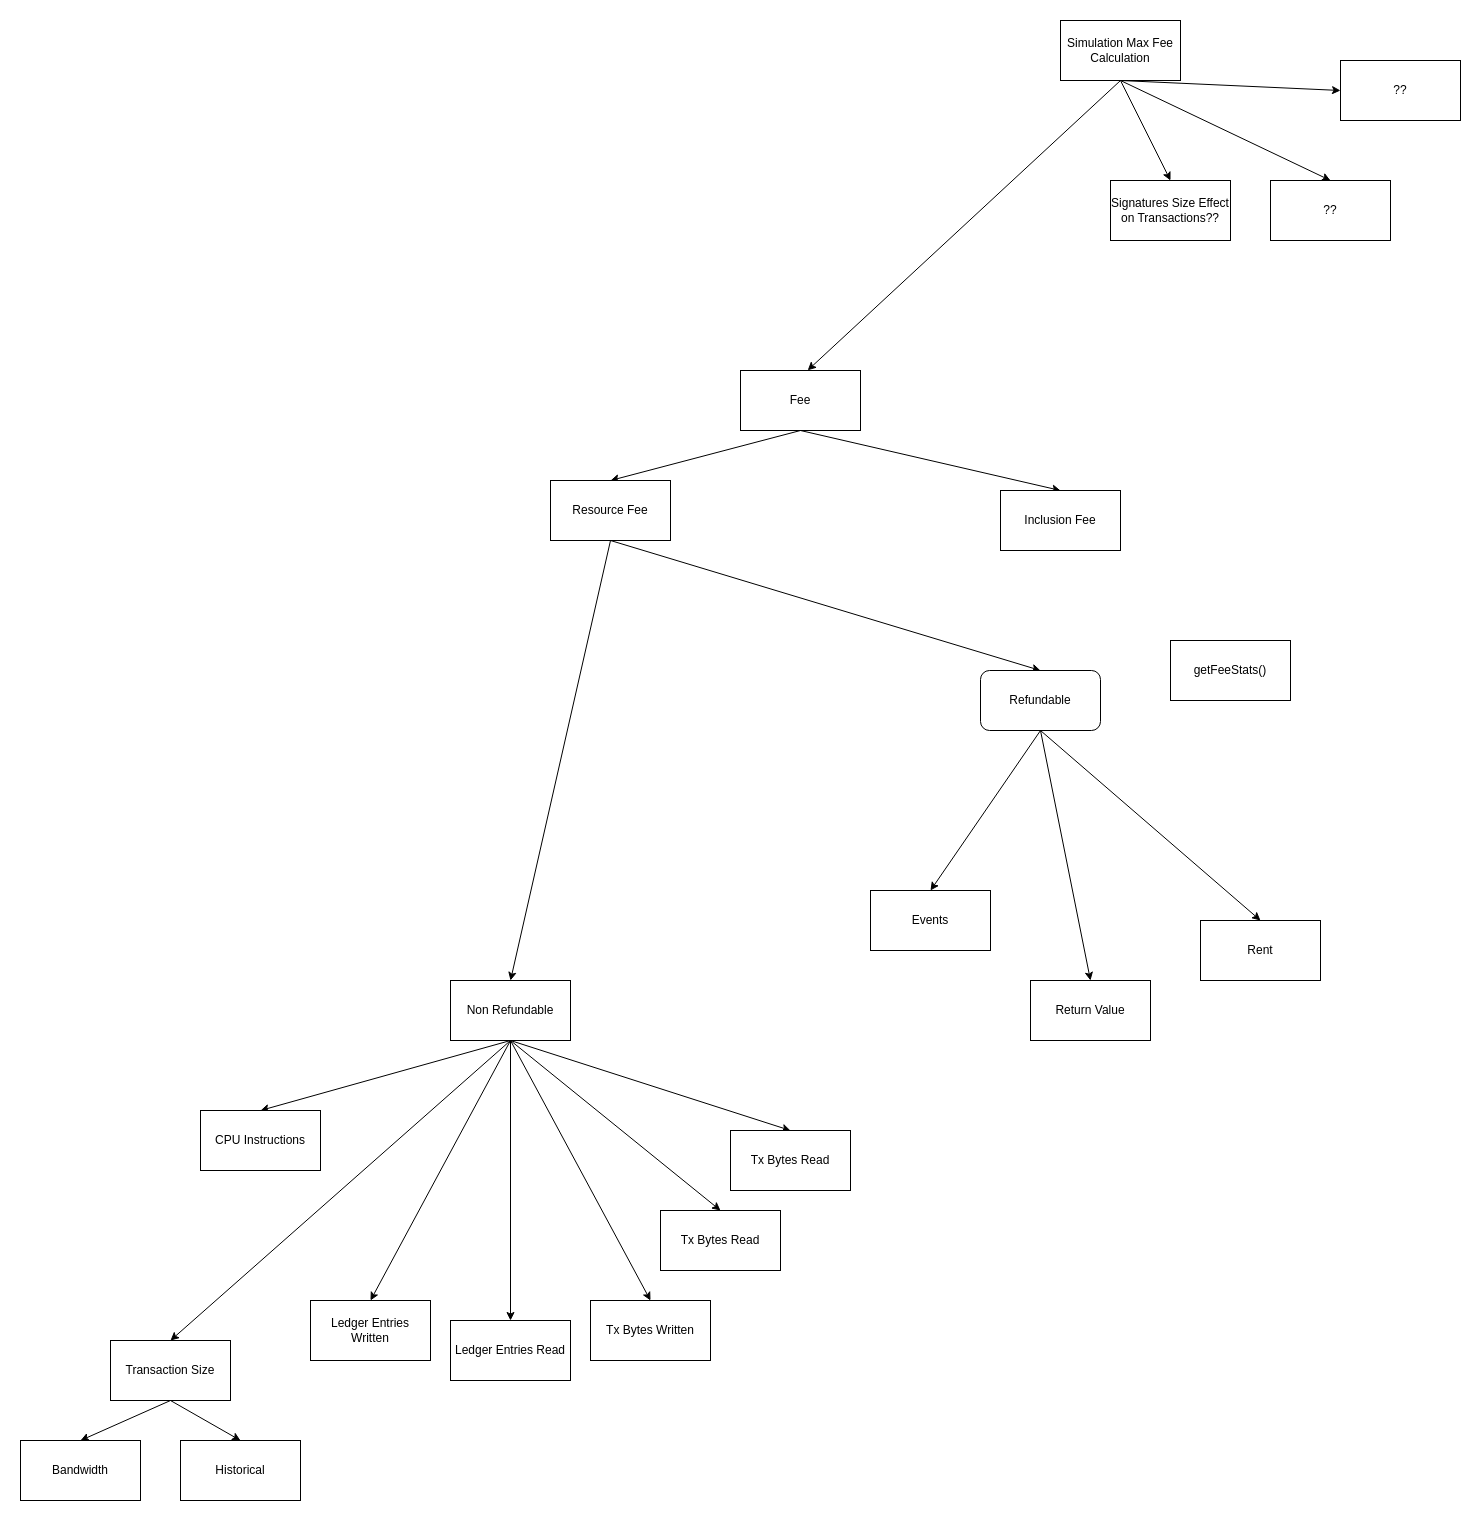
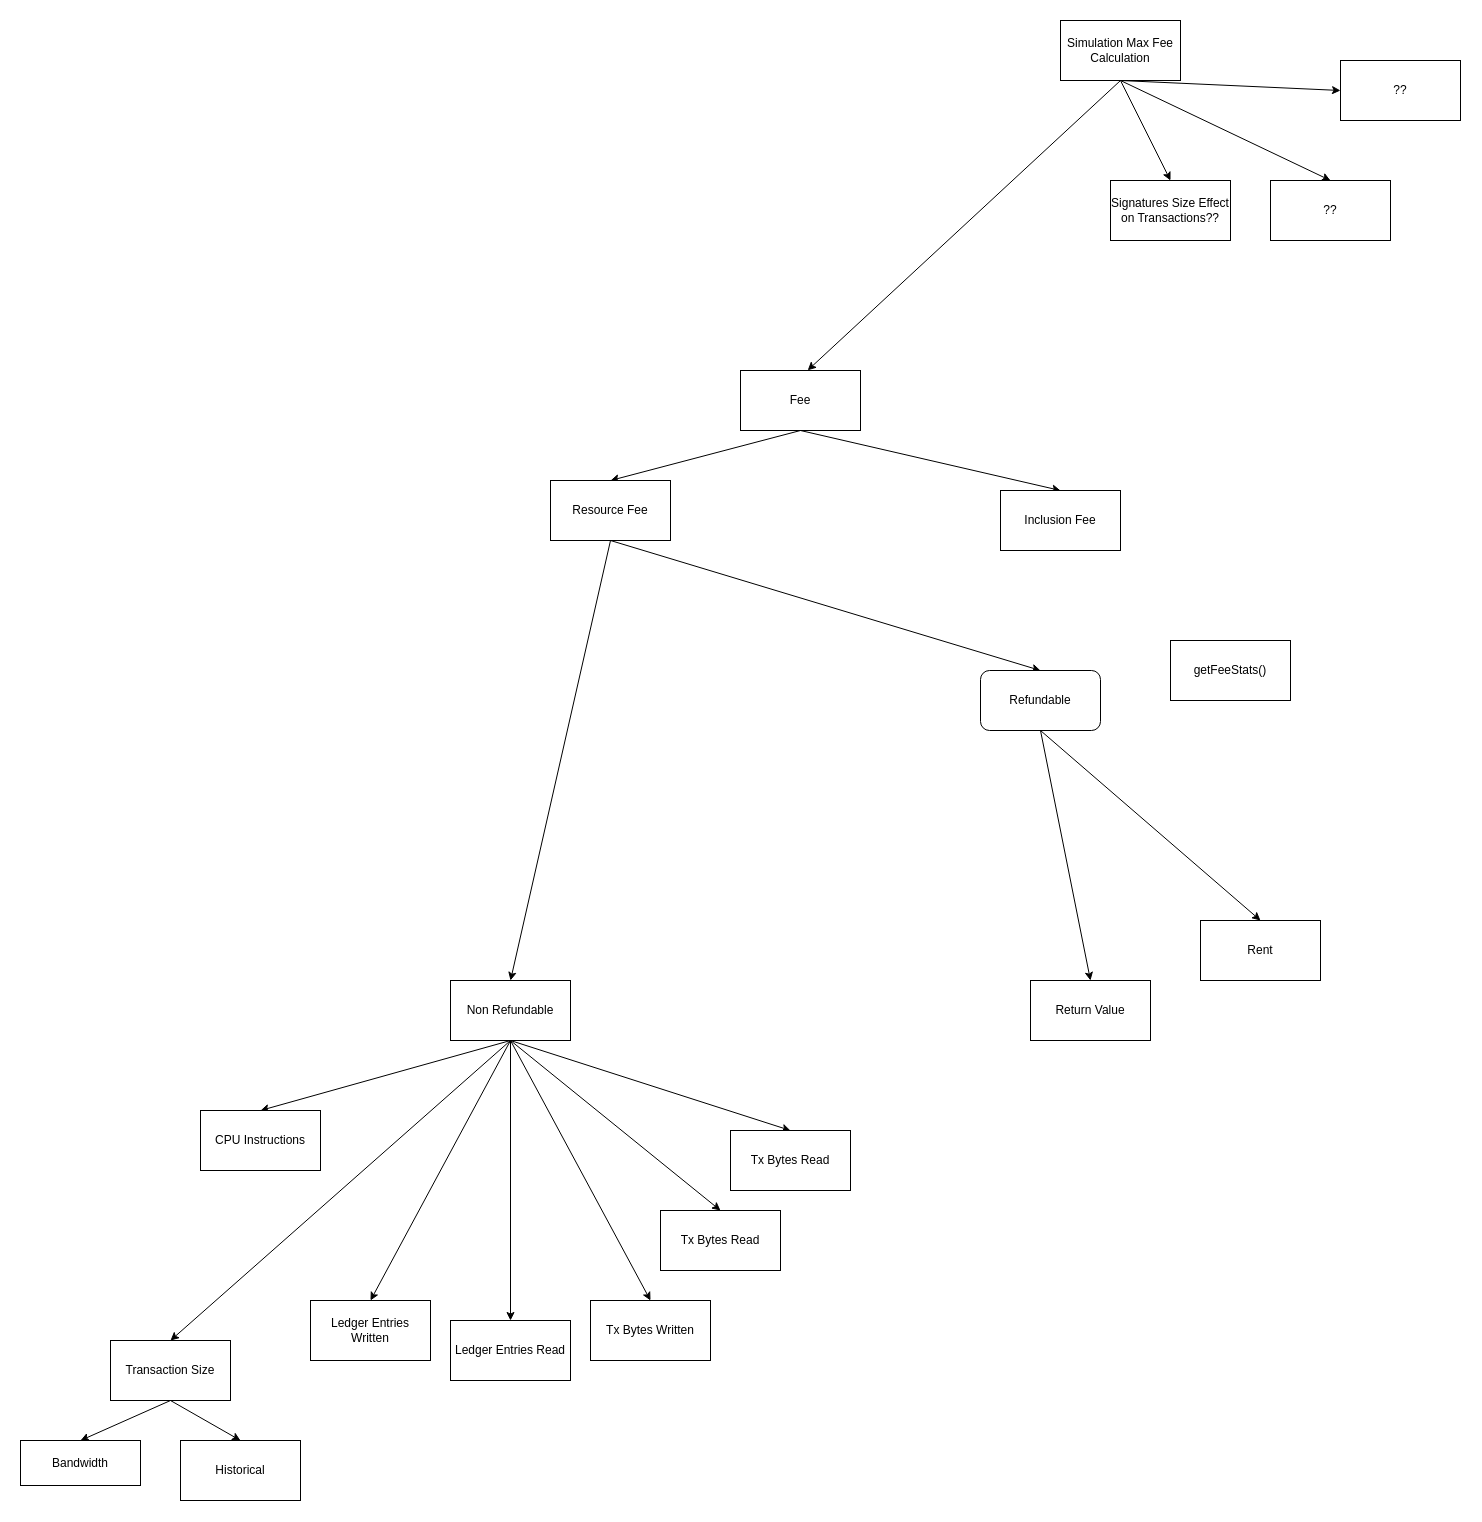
edge "Refundable" -> "Events": removed
node "Events": removed
node "Bandwidth": size 120x60 -> 120x45
